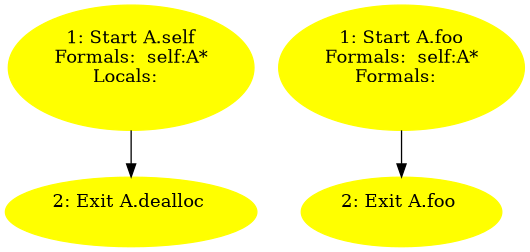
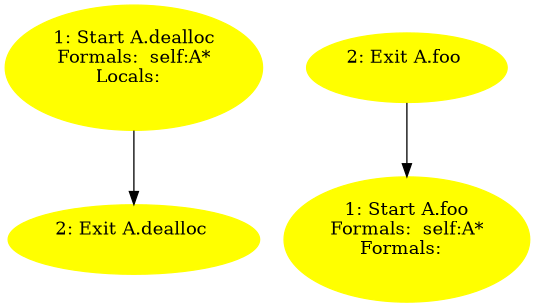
node "1: Start A.self Formals:  self:A* Locals:": label "1: Start A.self Formals:  self:A* Locals:" -> "1: Start A.dealloc Formals:  self:A* Locals:"
edge "1: Start A.foo Formals:  self:A* Formals:" -> "2: Exit A.foo": reversed
